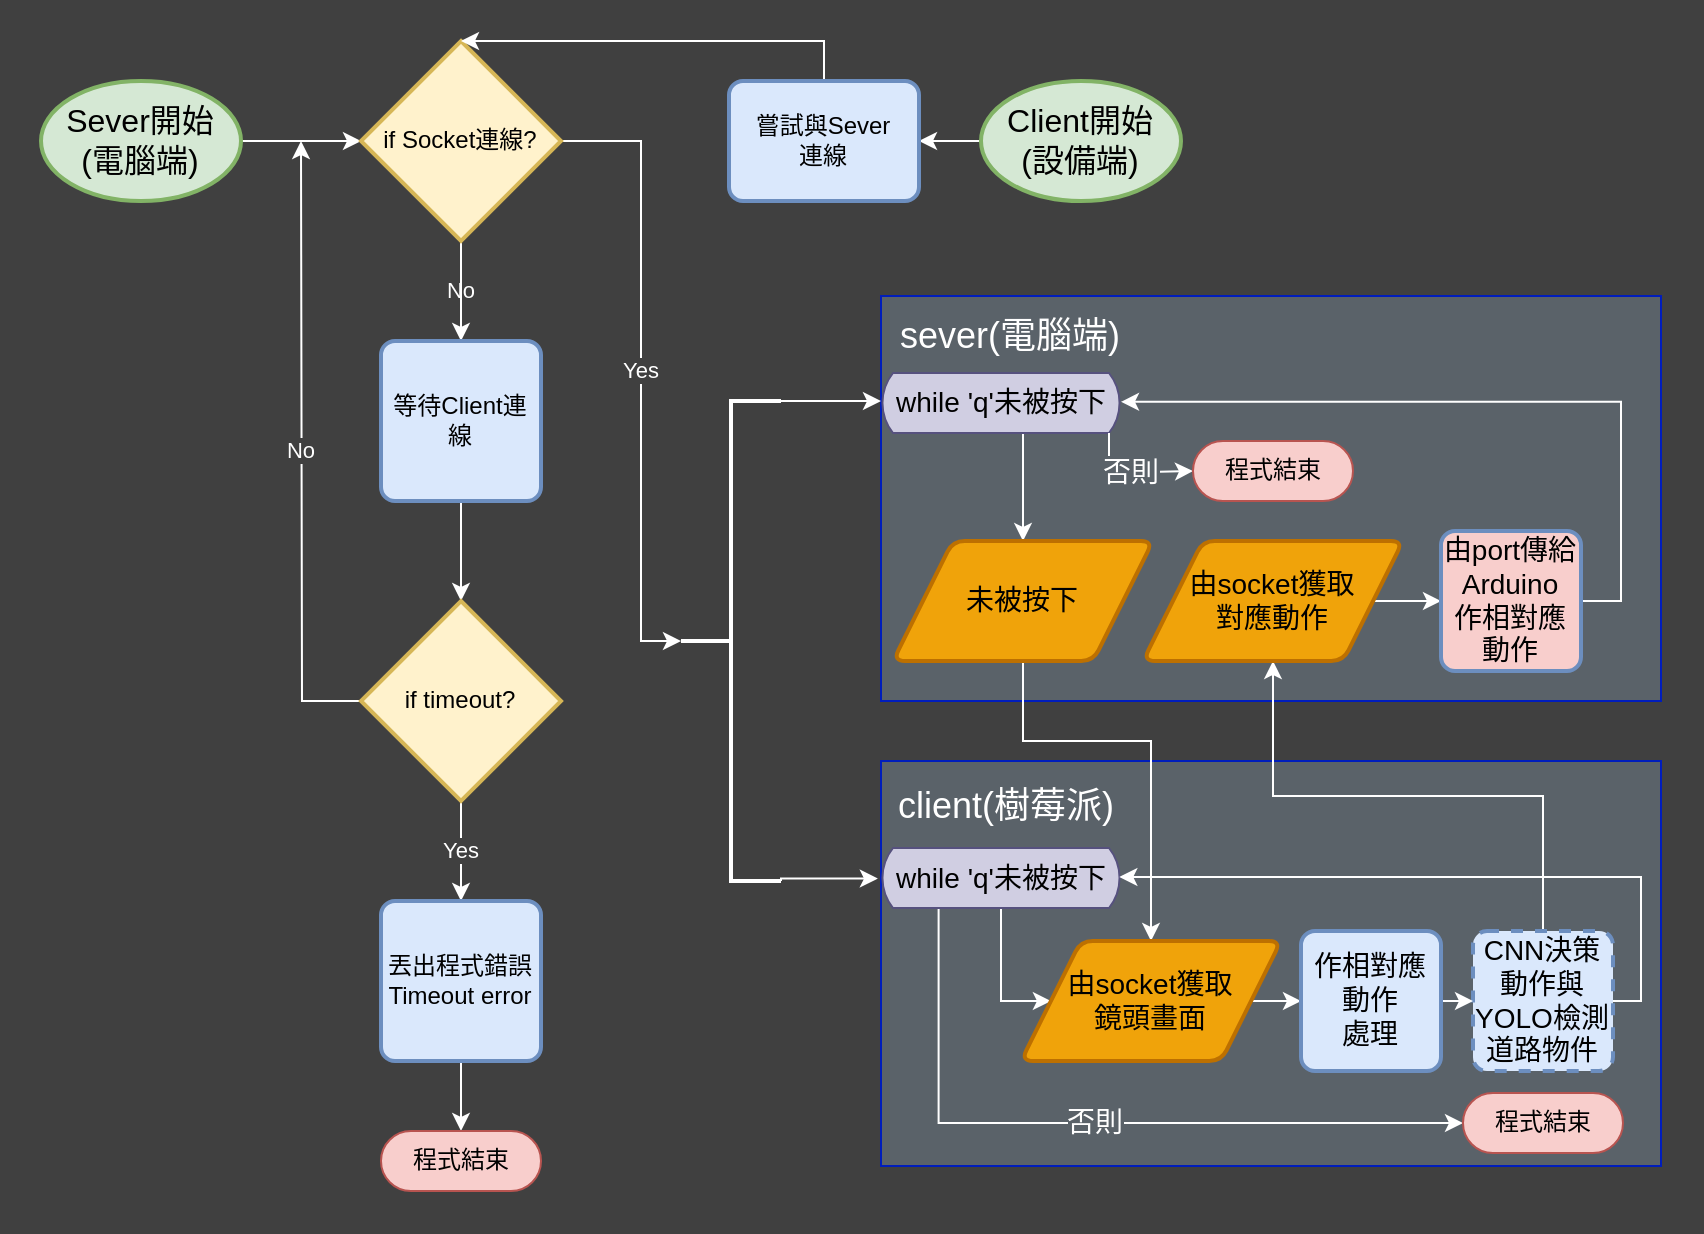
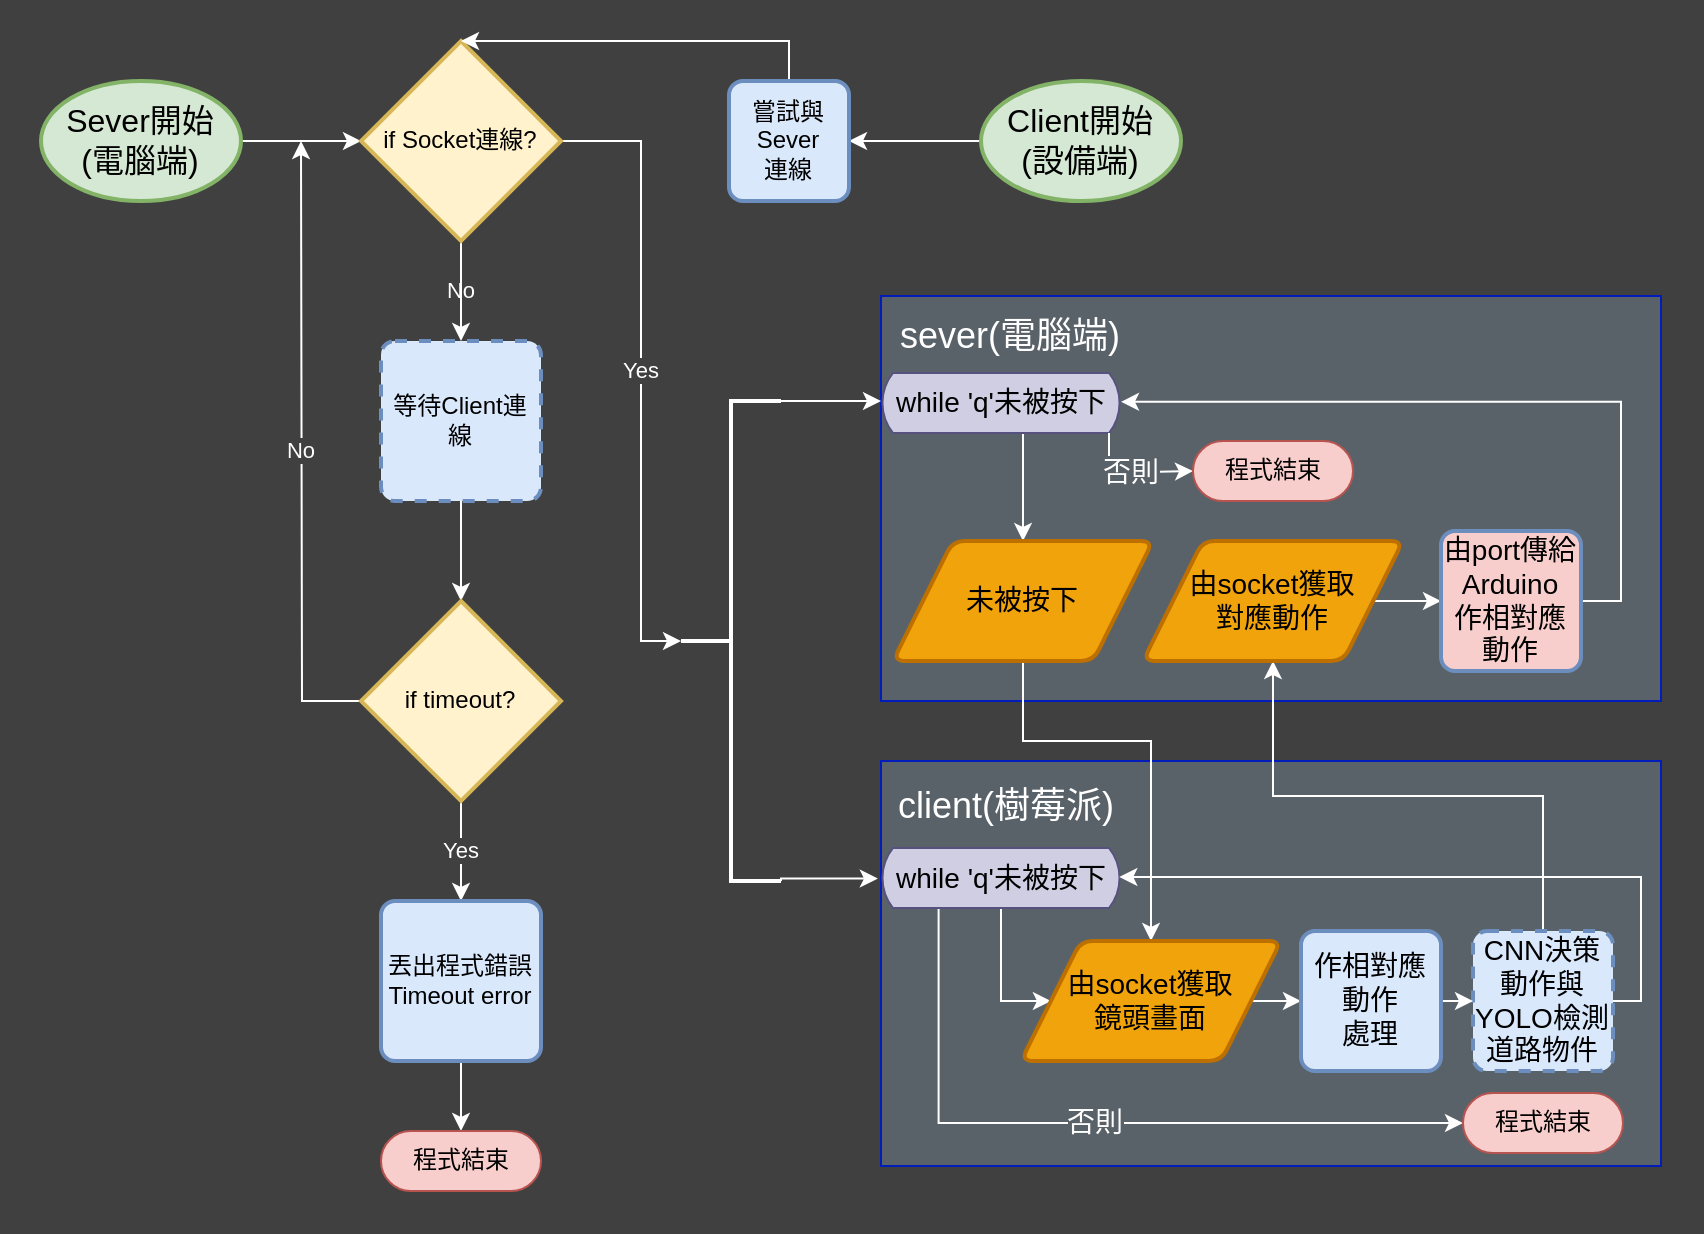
node "嘗試與Sever 連線": size 190x120 -> 120x120
node "等待Client連線": style solid -> dashed
